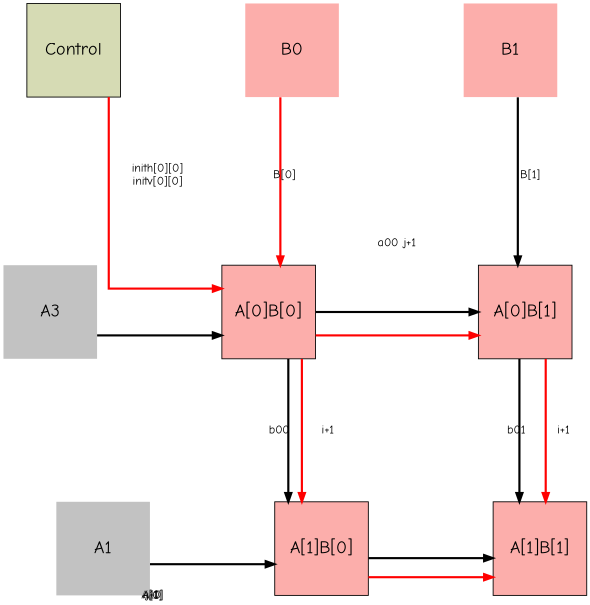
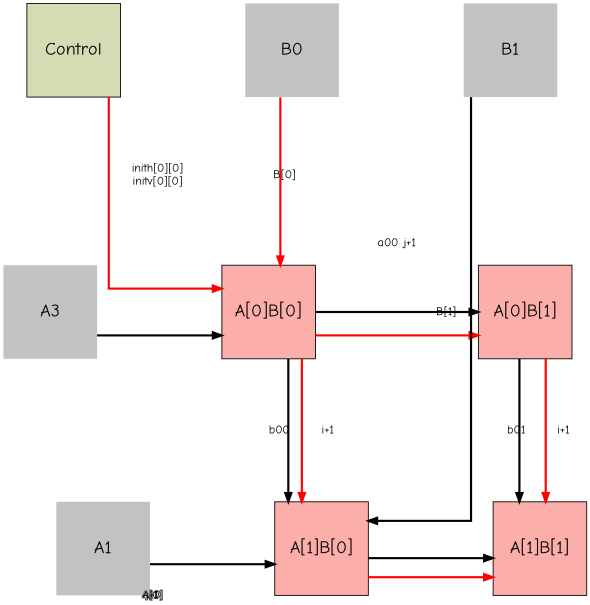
node "B0": fillcolor #f9706b90 -> #99999999
node "B1": fillcolor #f9706b90 -> #99999999
edge "B1" -> "A[0]B[1]": now "B1" -> "A[1]B[0]"
